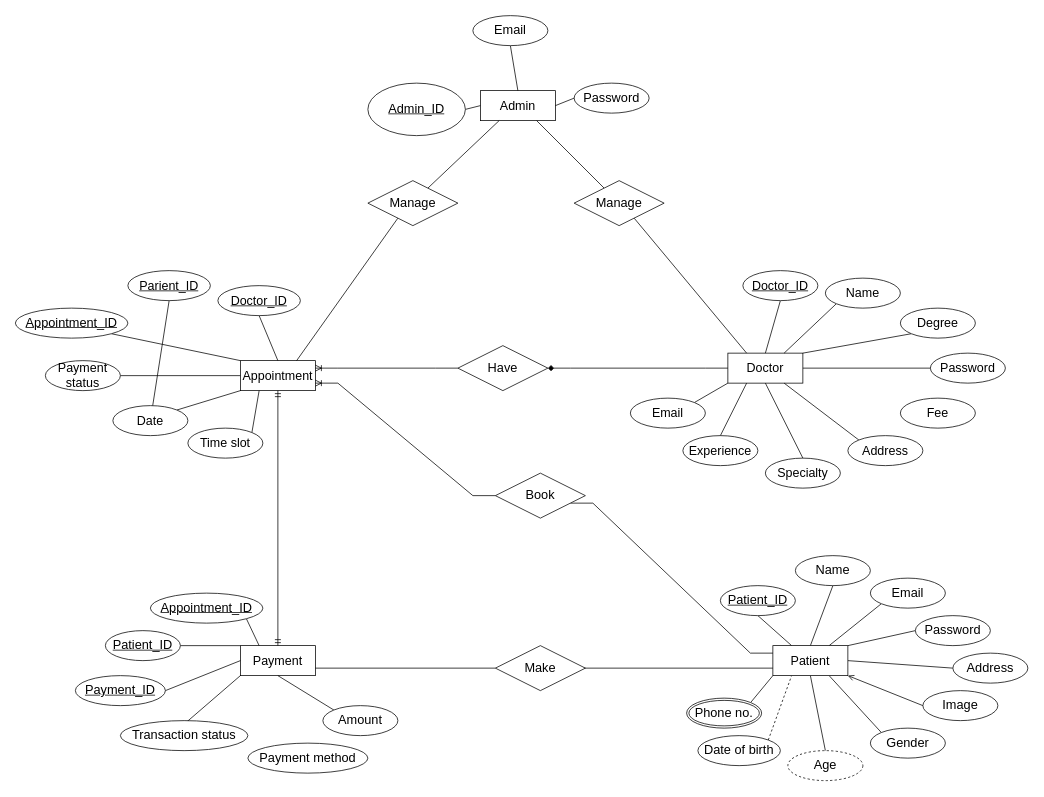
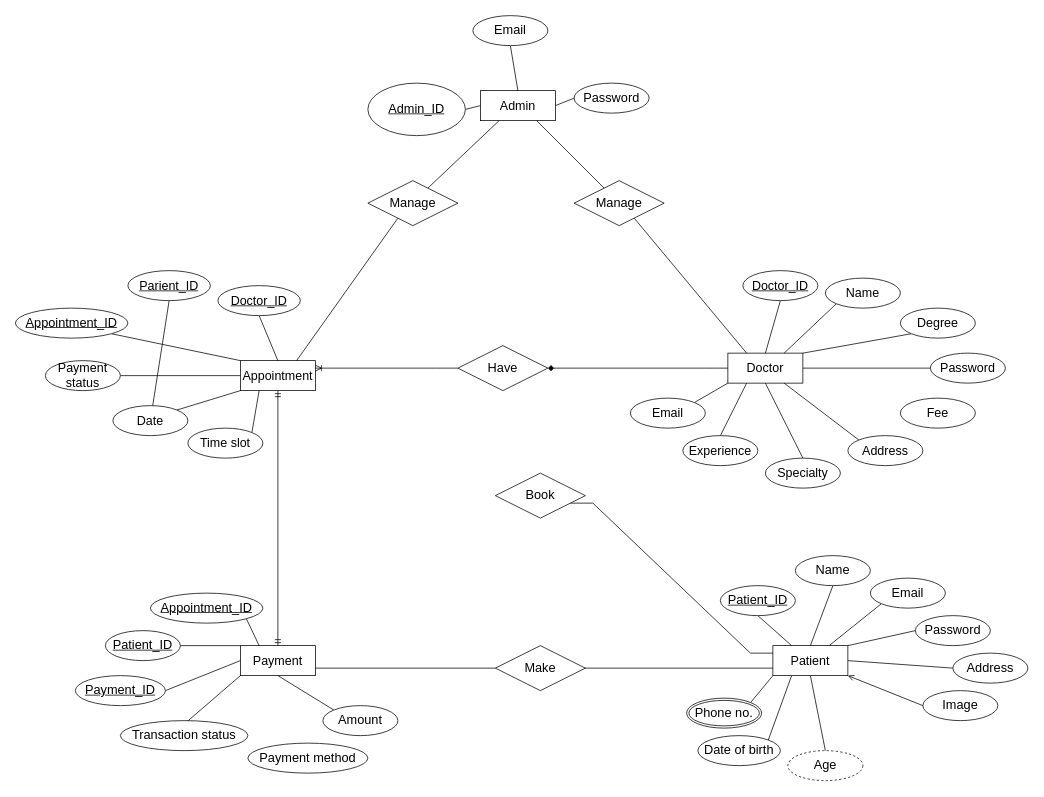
edge "Book" -> "Appointment": removed
edge "Patient" -- "Gender": removed
edge "Patient" -- "Date of birth": style dashed -> solid
node "Gender": removed
